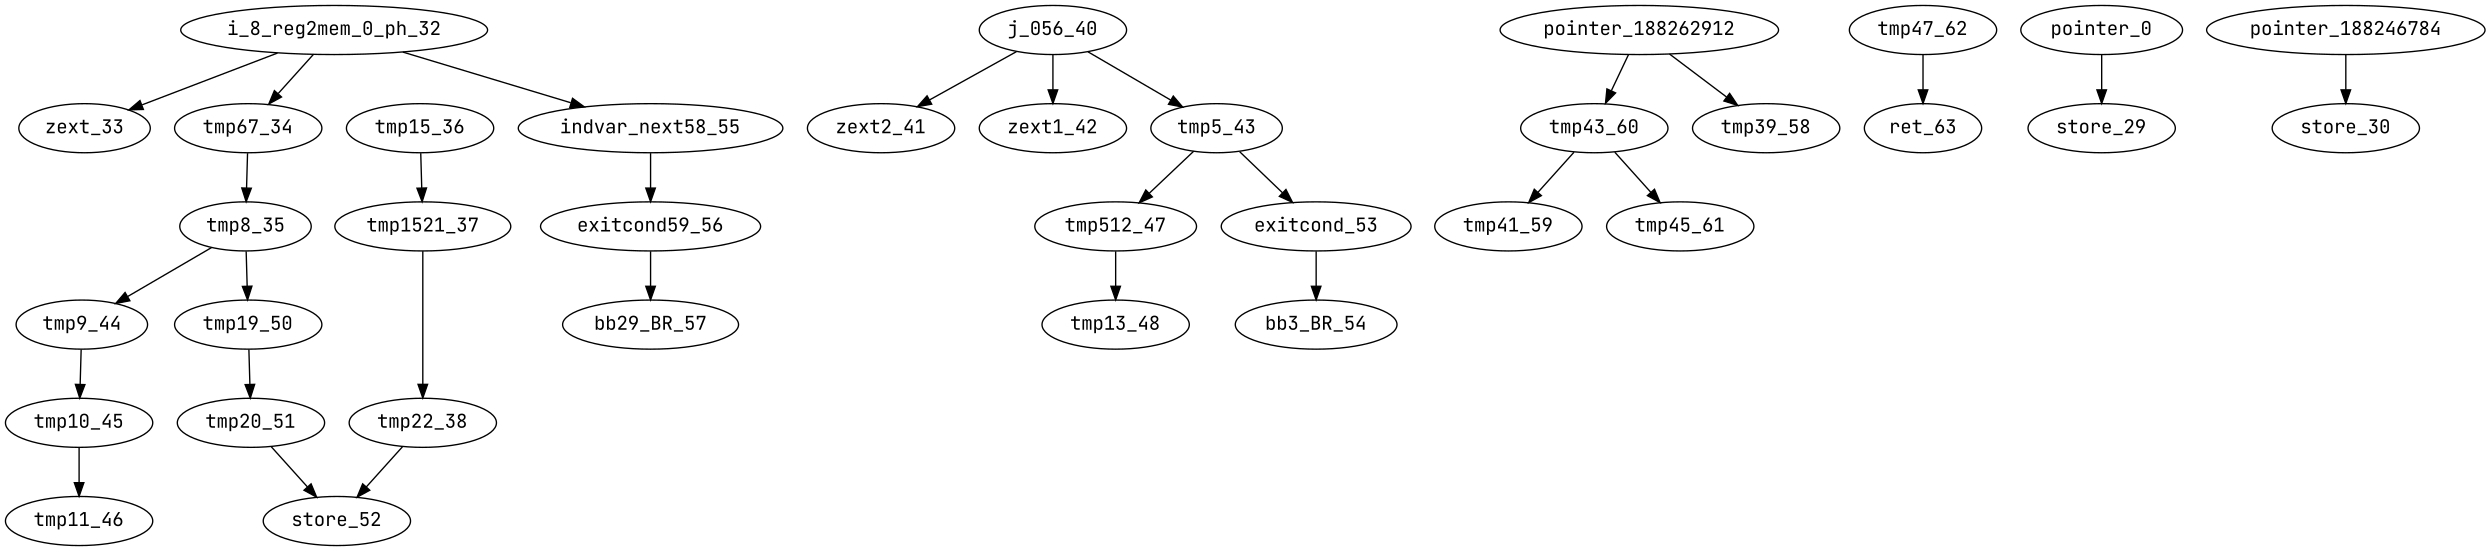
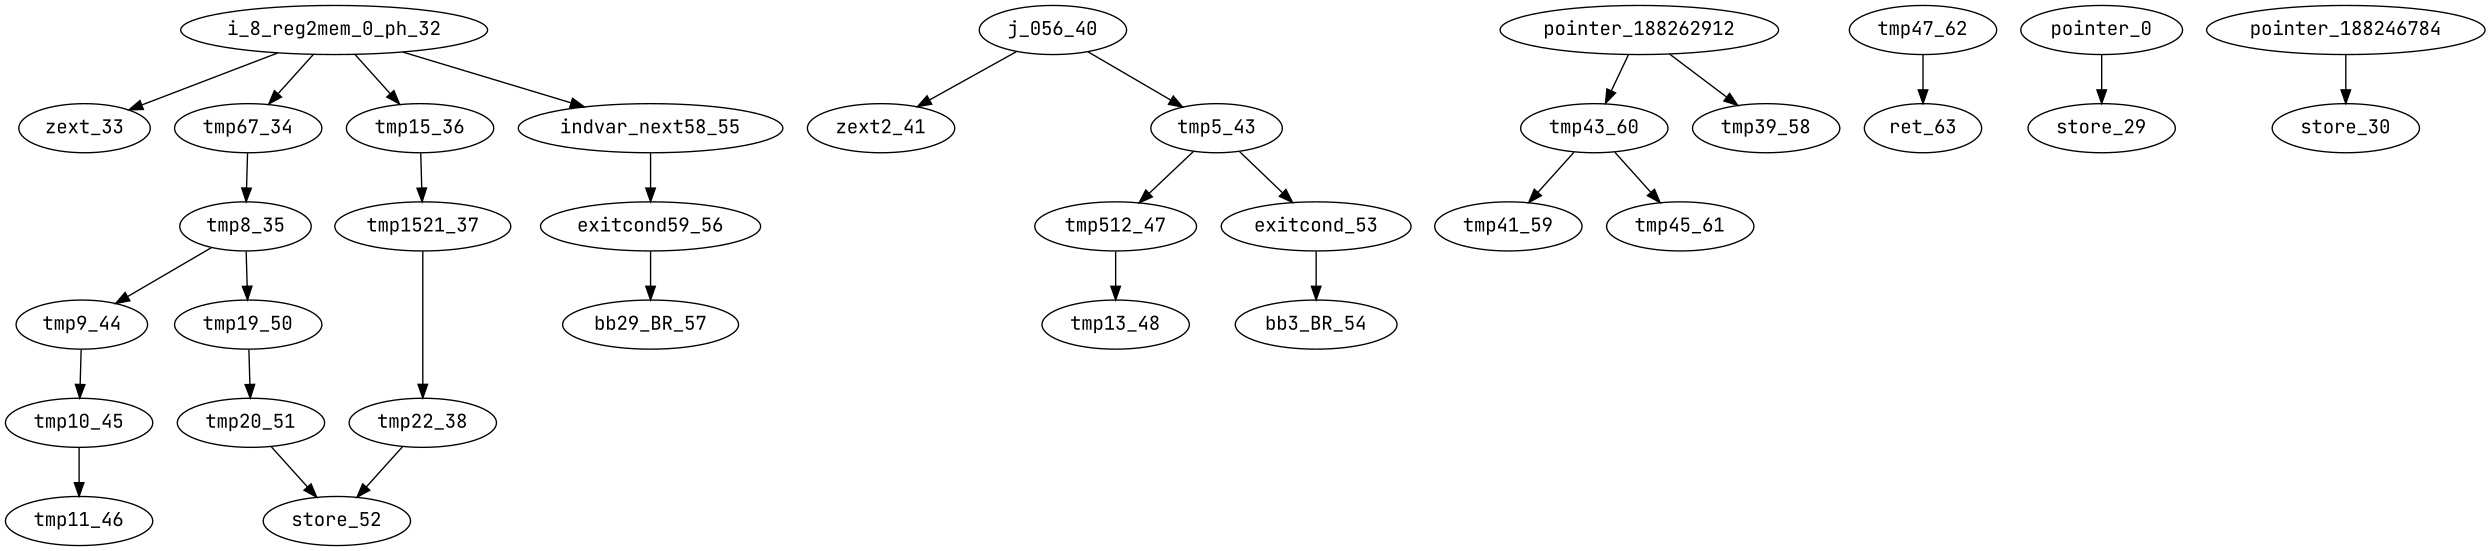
edge "i_8_reg2mem_0_ph_32" -> "tmp15_36": added
node "zext1_42": removed
